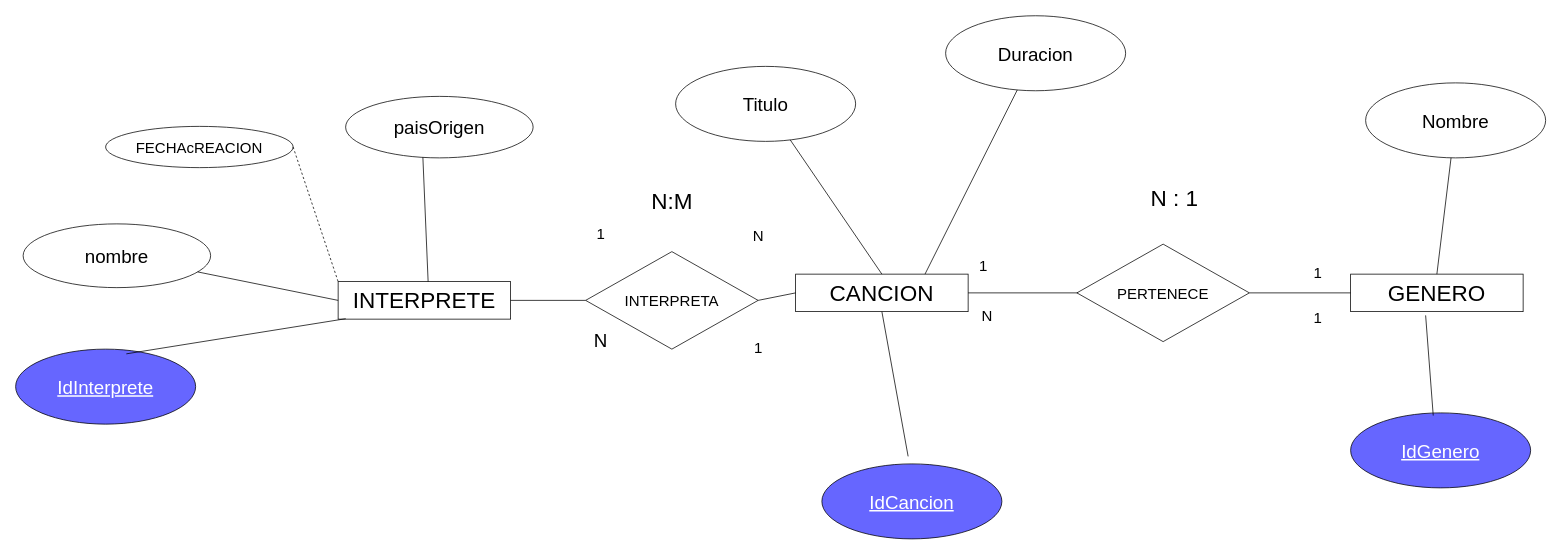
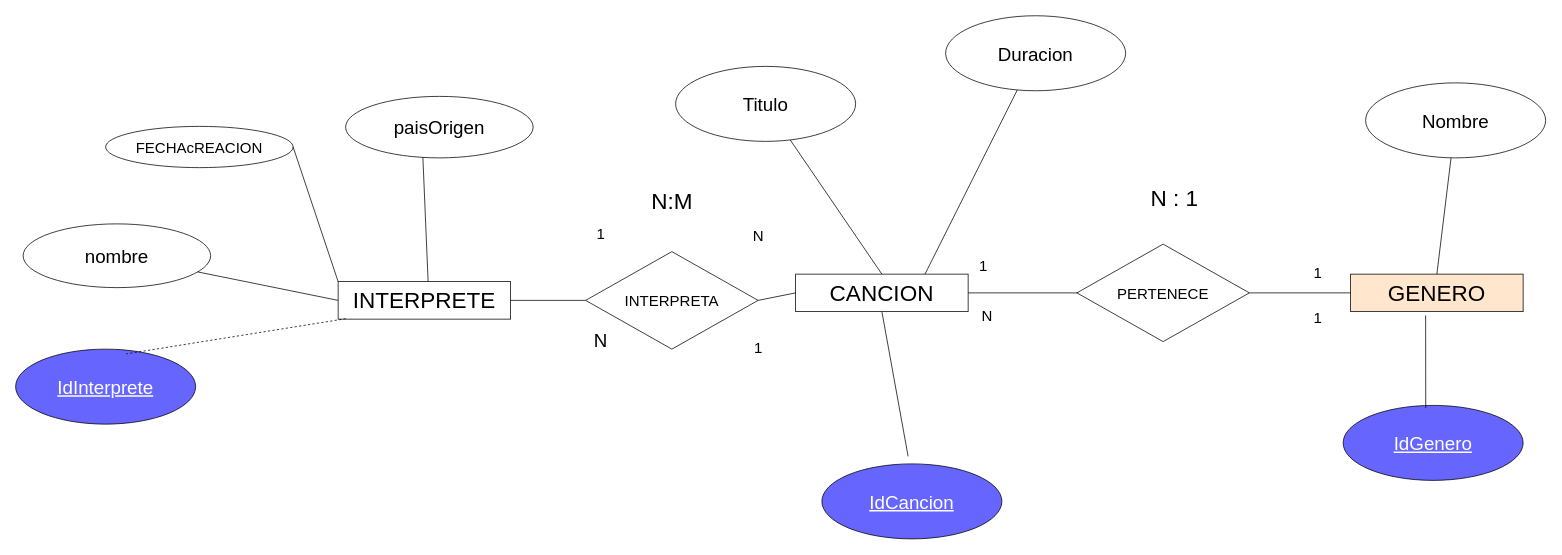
edge "FECHAcREACION" -- "INTERPRETE": style dashed -> solid
node "GENERO": fillcolor #ffffff -> #ffe6cc
edge "INTERPRETE" -- "IdInterprete": style solid -> dashed
node "IdGenero": moved (1440, 450) -> (1433, 443)
